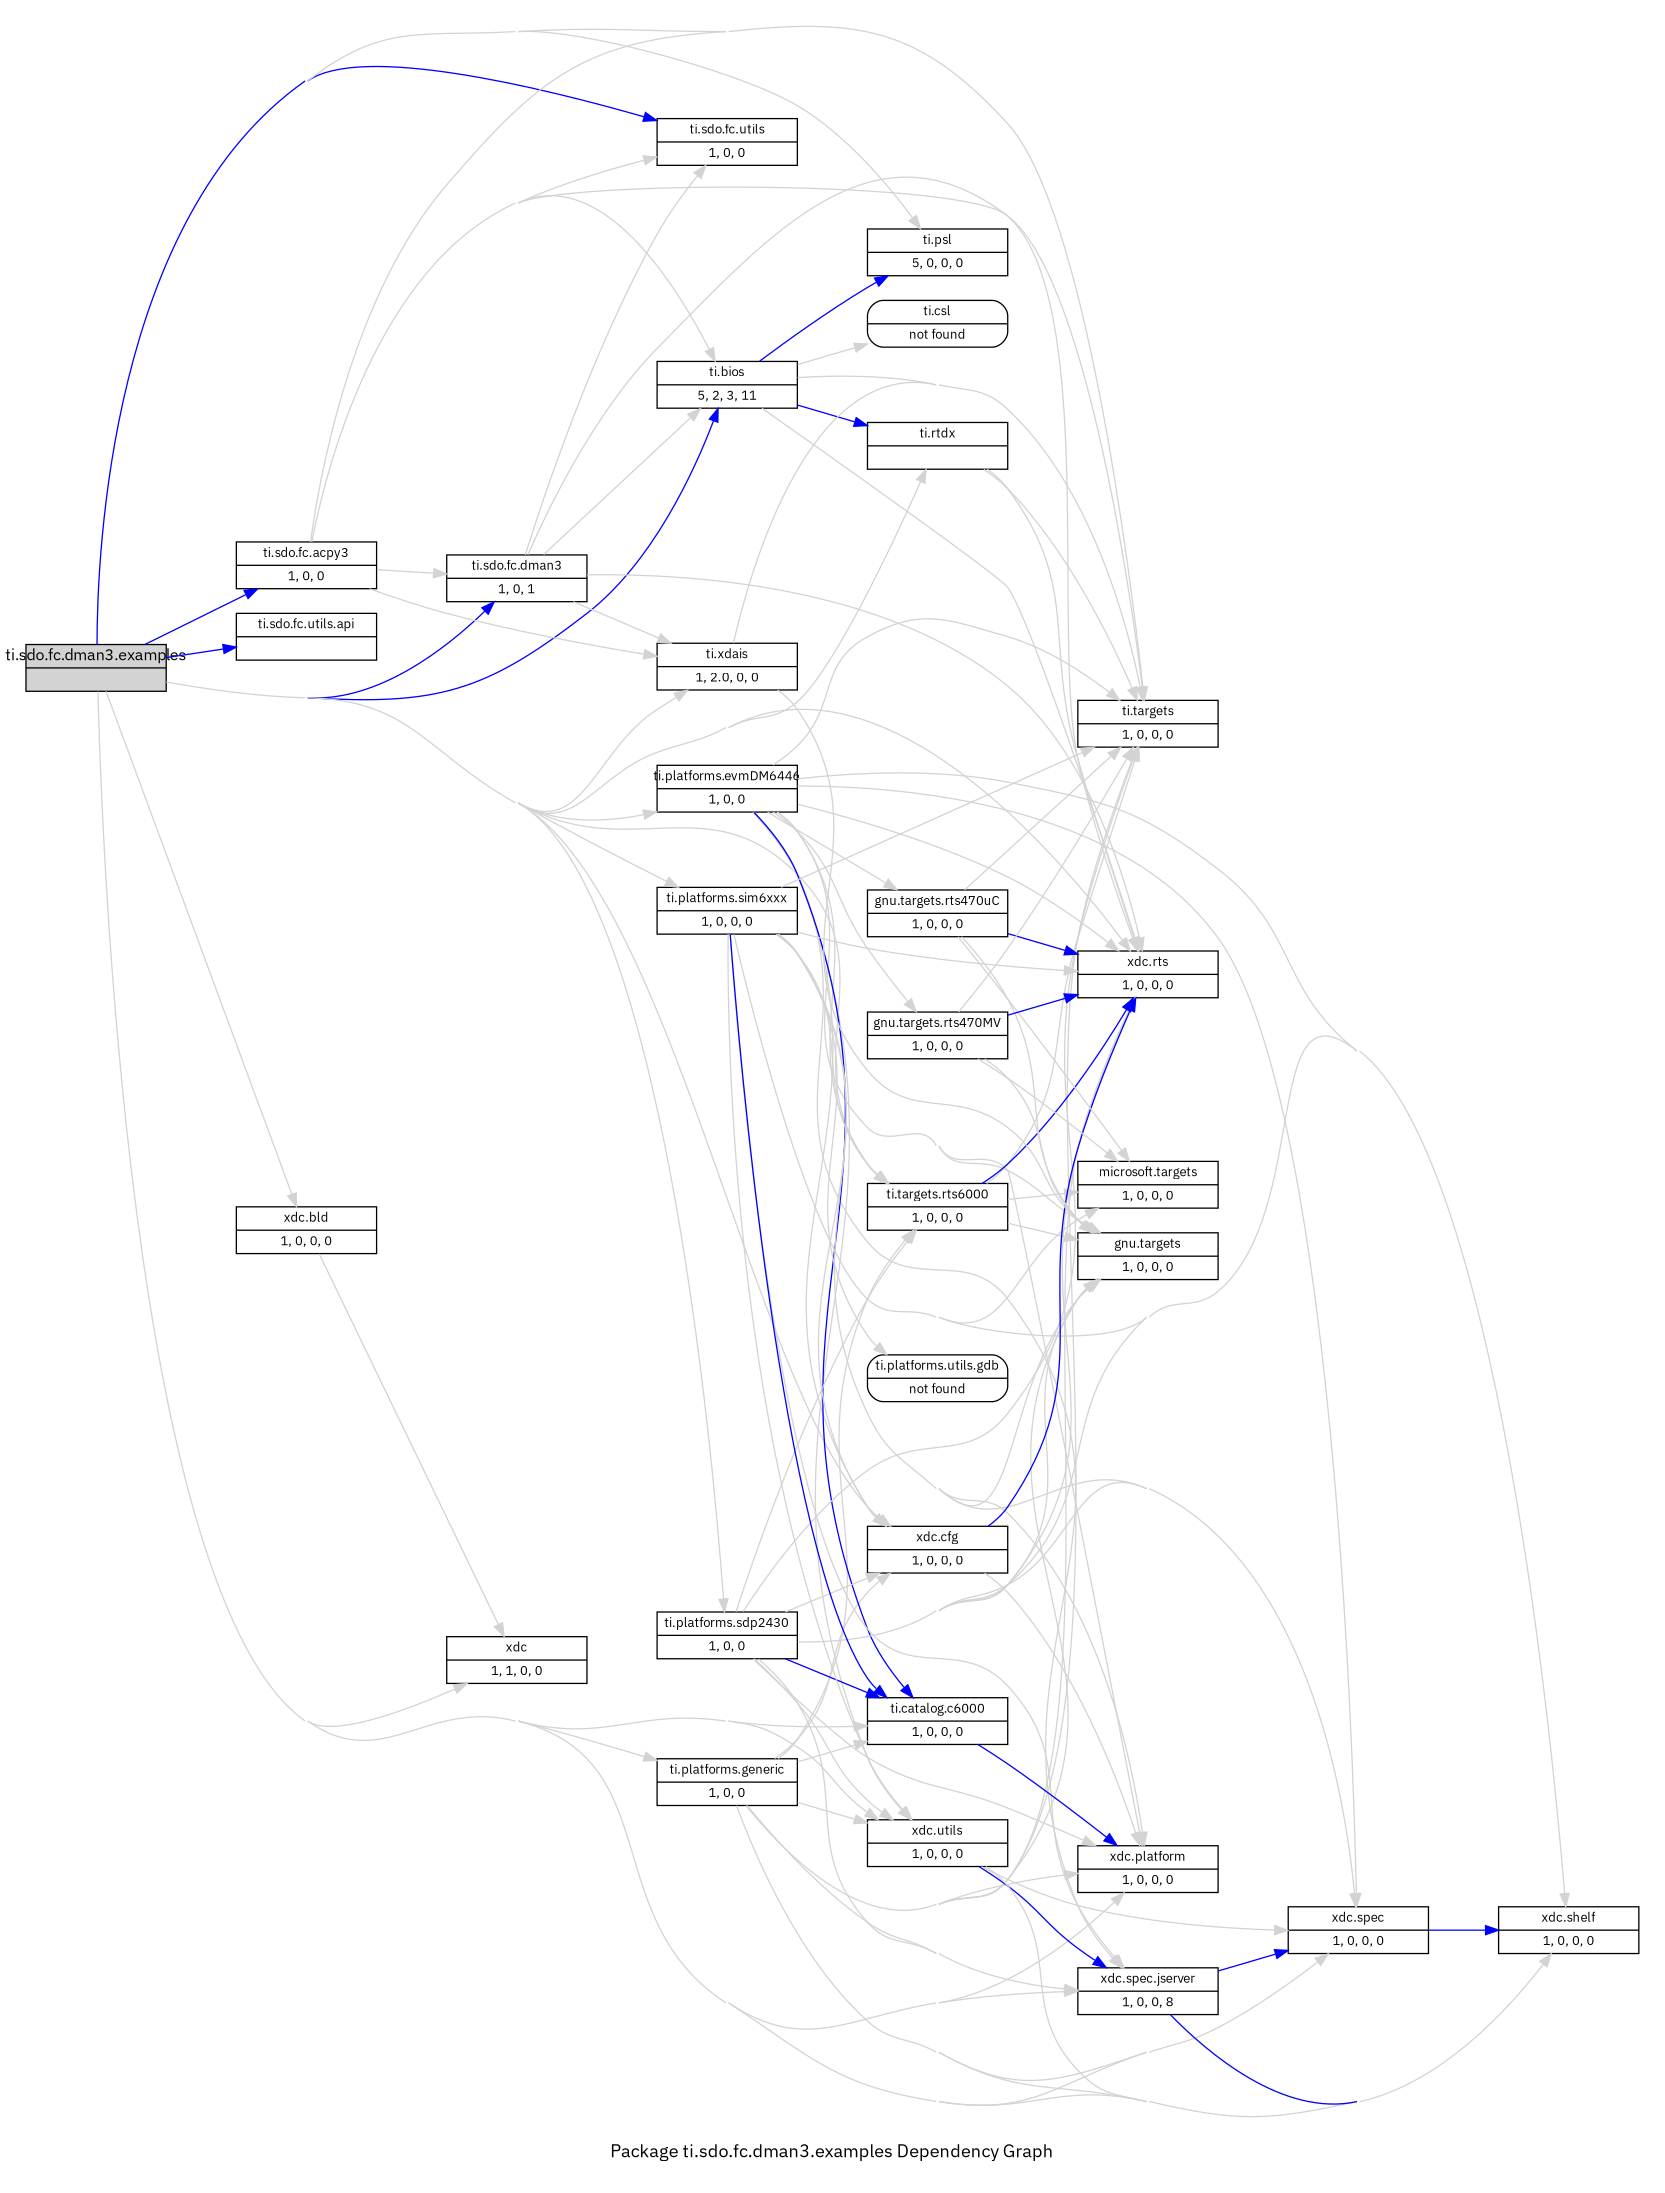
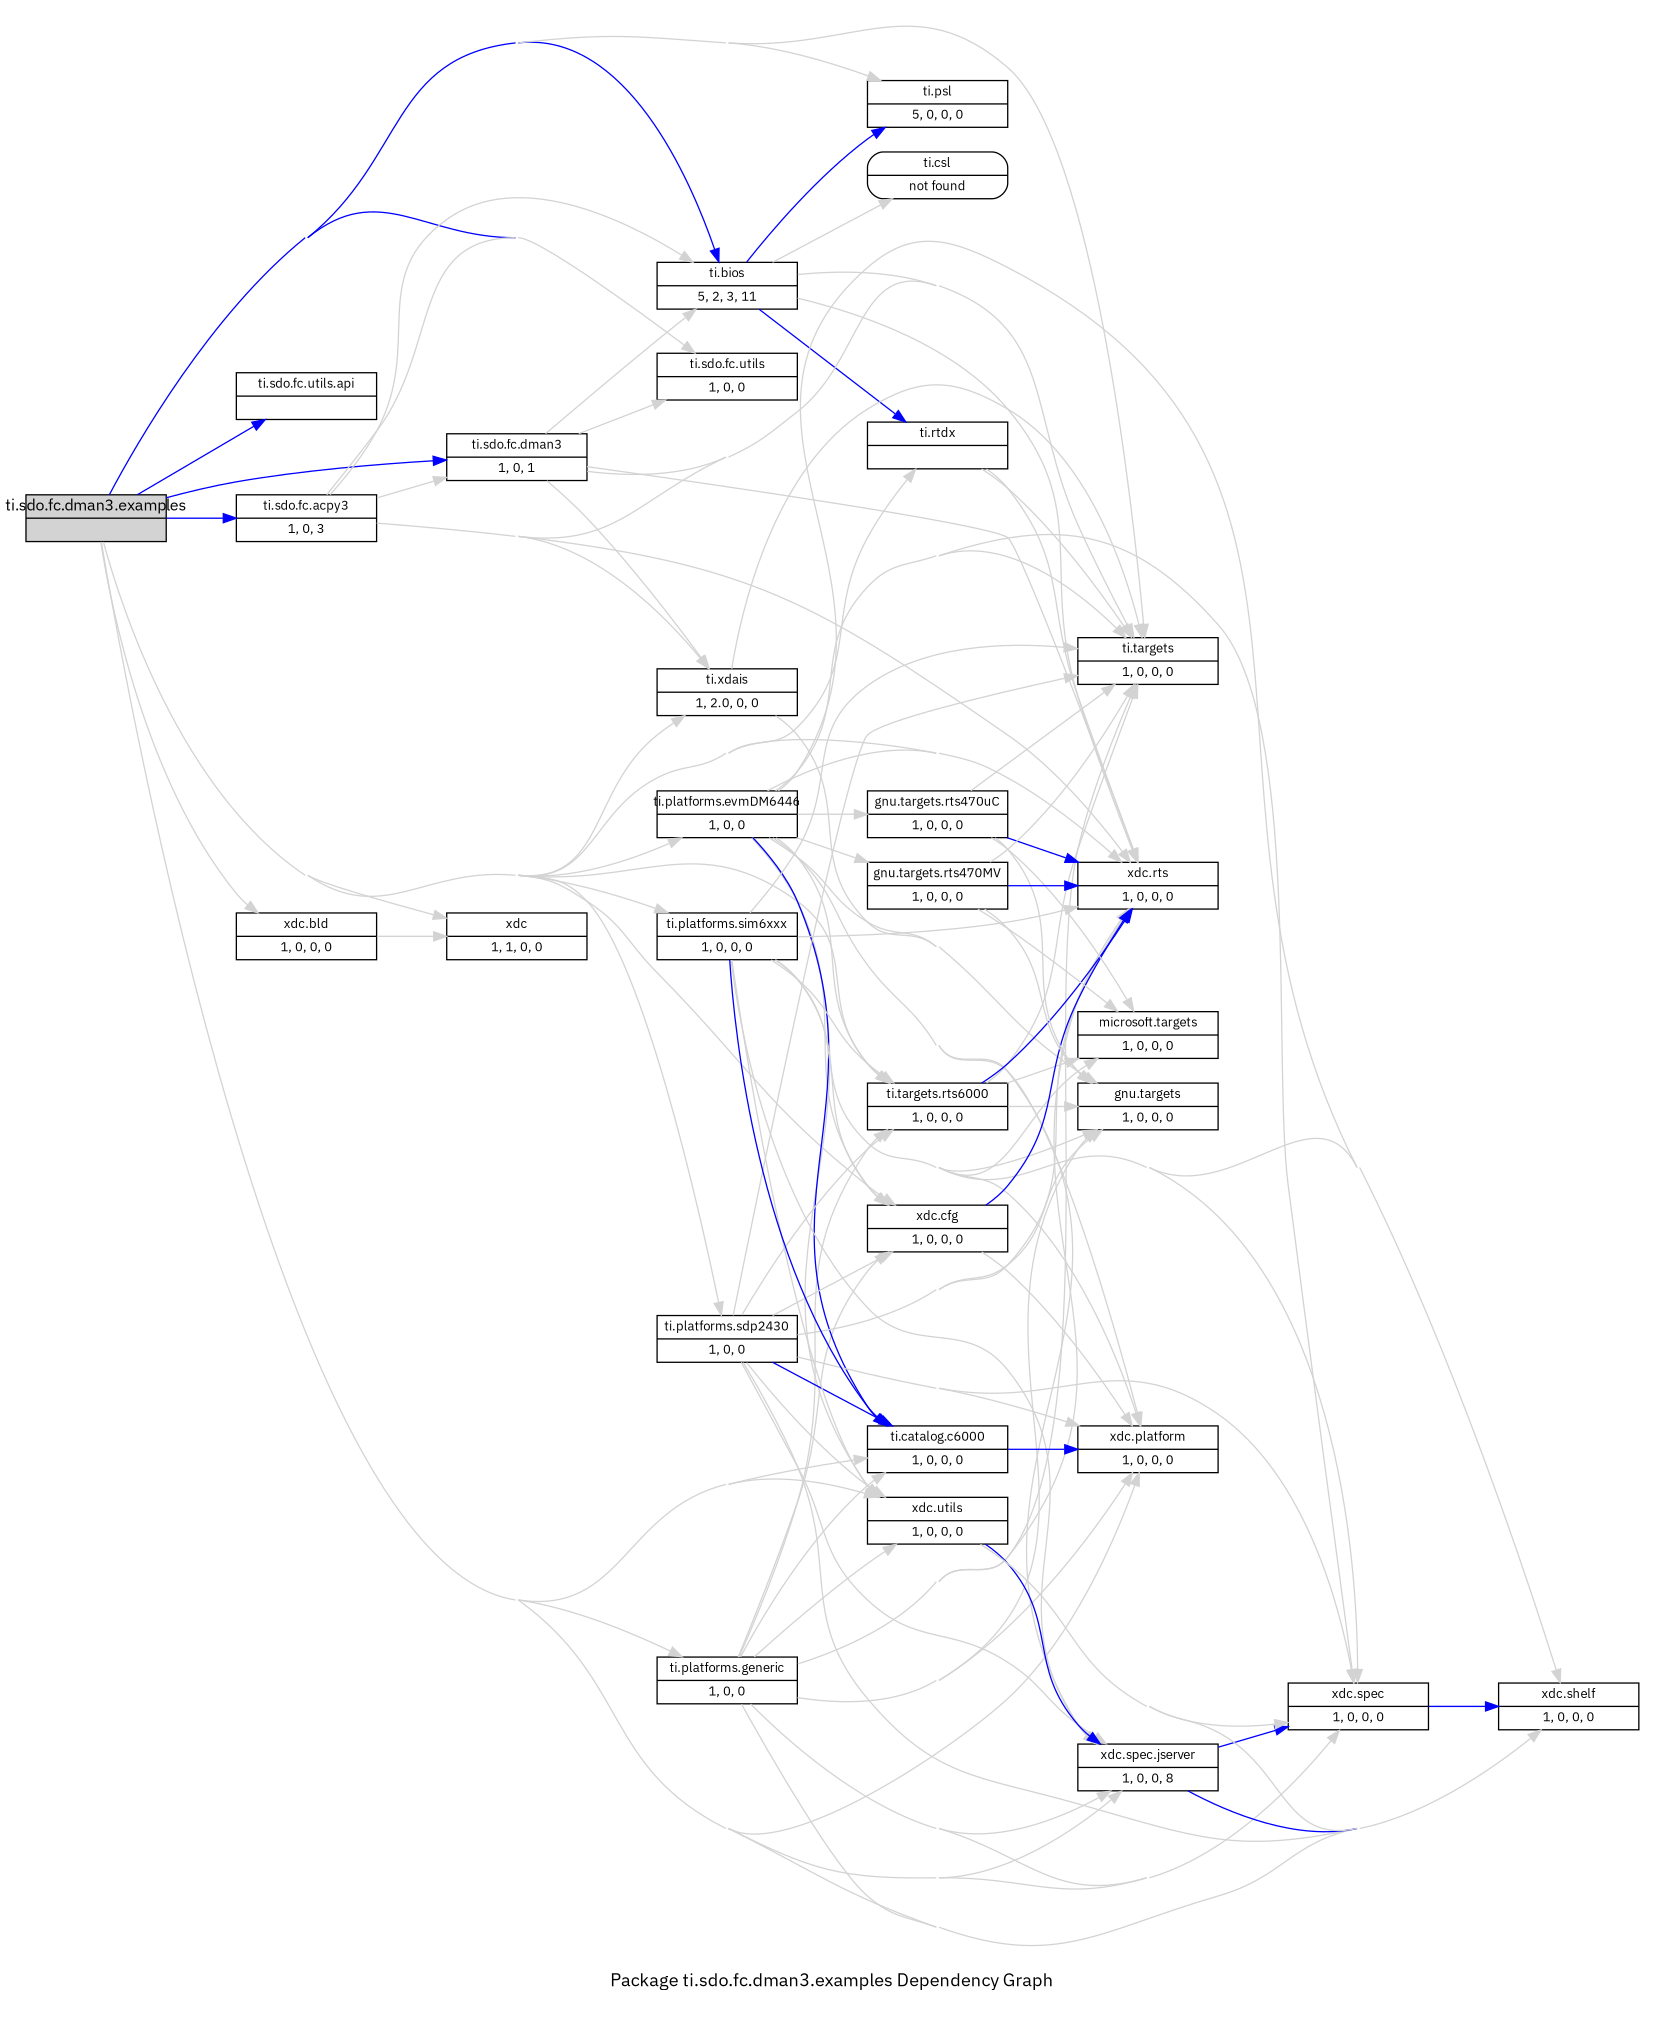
node "ti.sdo.fc.acpy3": text "1, 0, 0" -> "1, 0, 3"
node "ti.platforms.utils.gdb": removed
